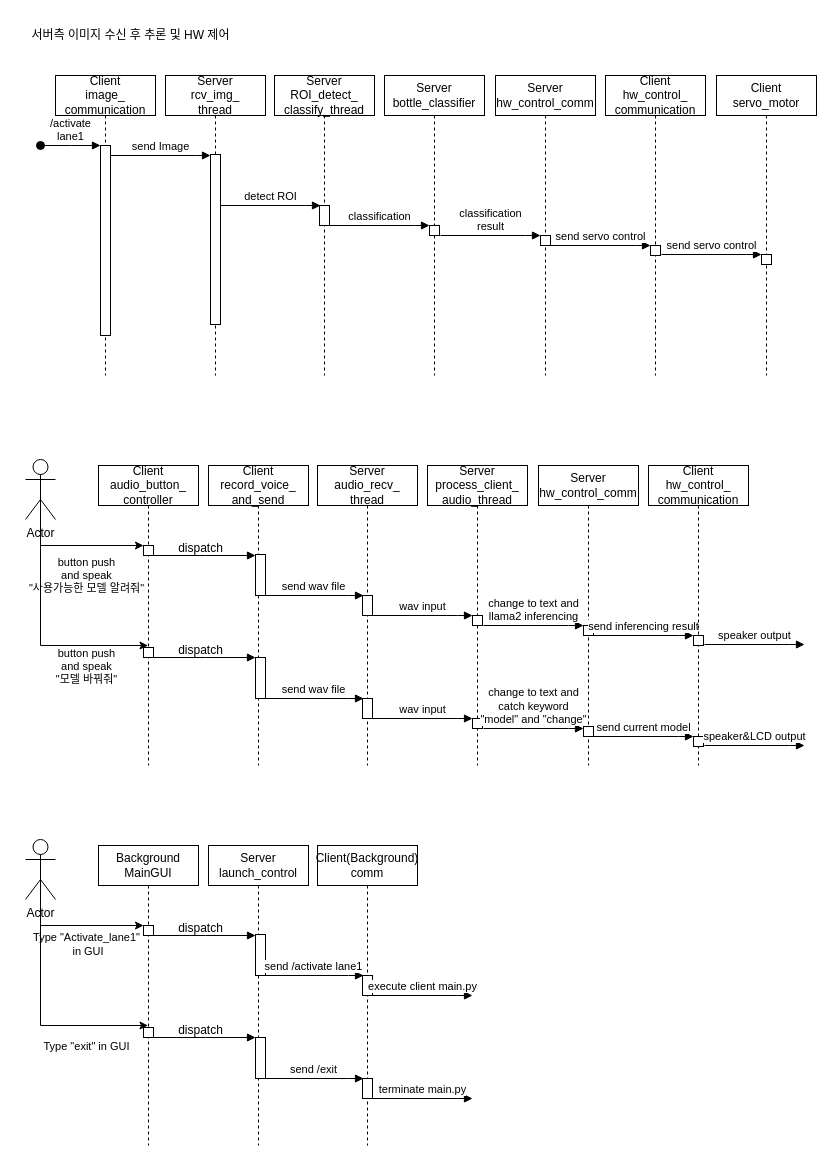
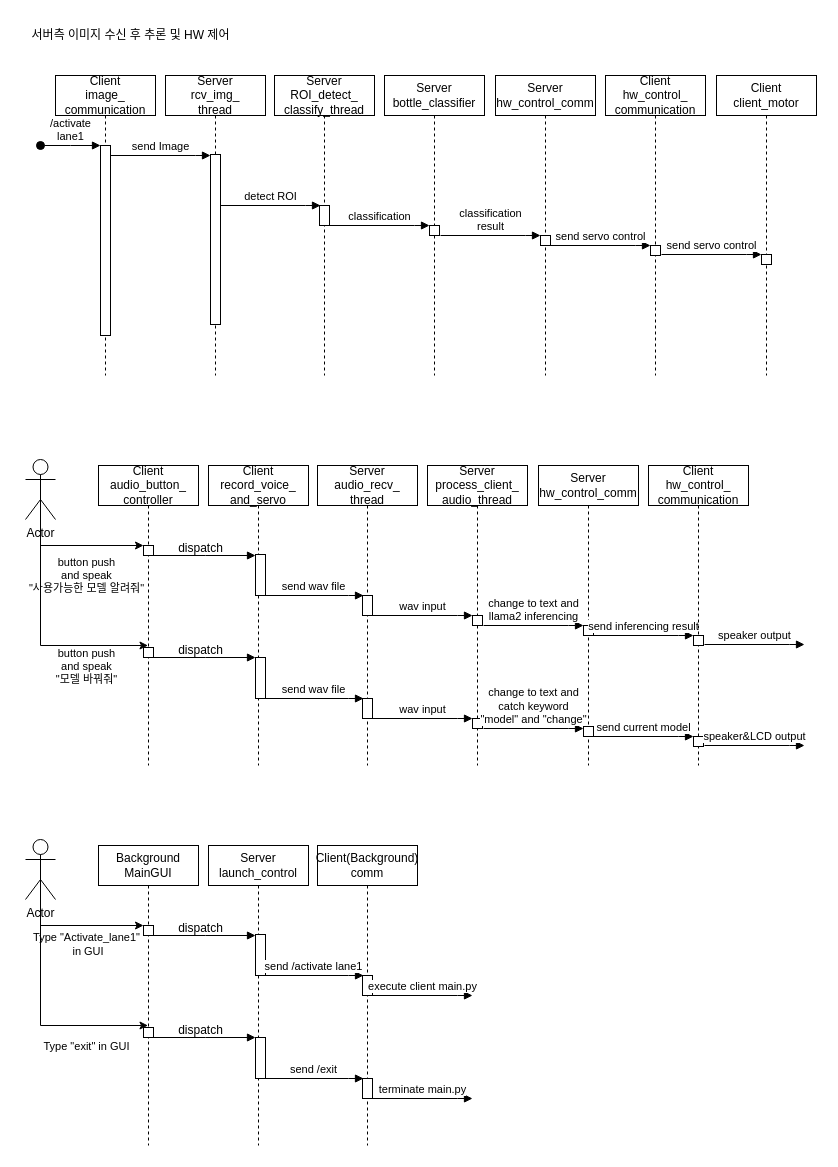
node "Client servo_motor": label "Client servo_motor" -> "Client client_motor"
node "Clientrecord_voice_ and_send": label "Clientrecord_voice_ and_send" -> "Clientrecord_voice_ and_servo"
